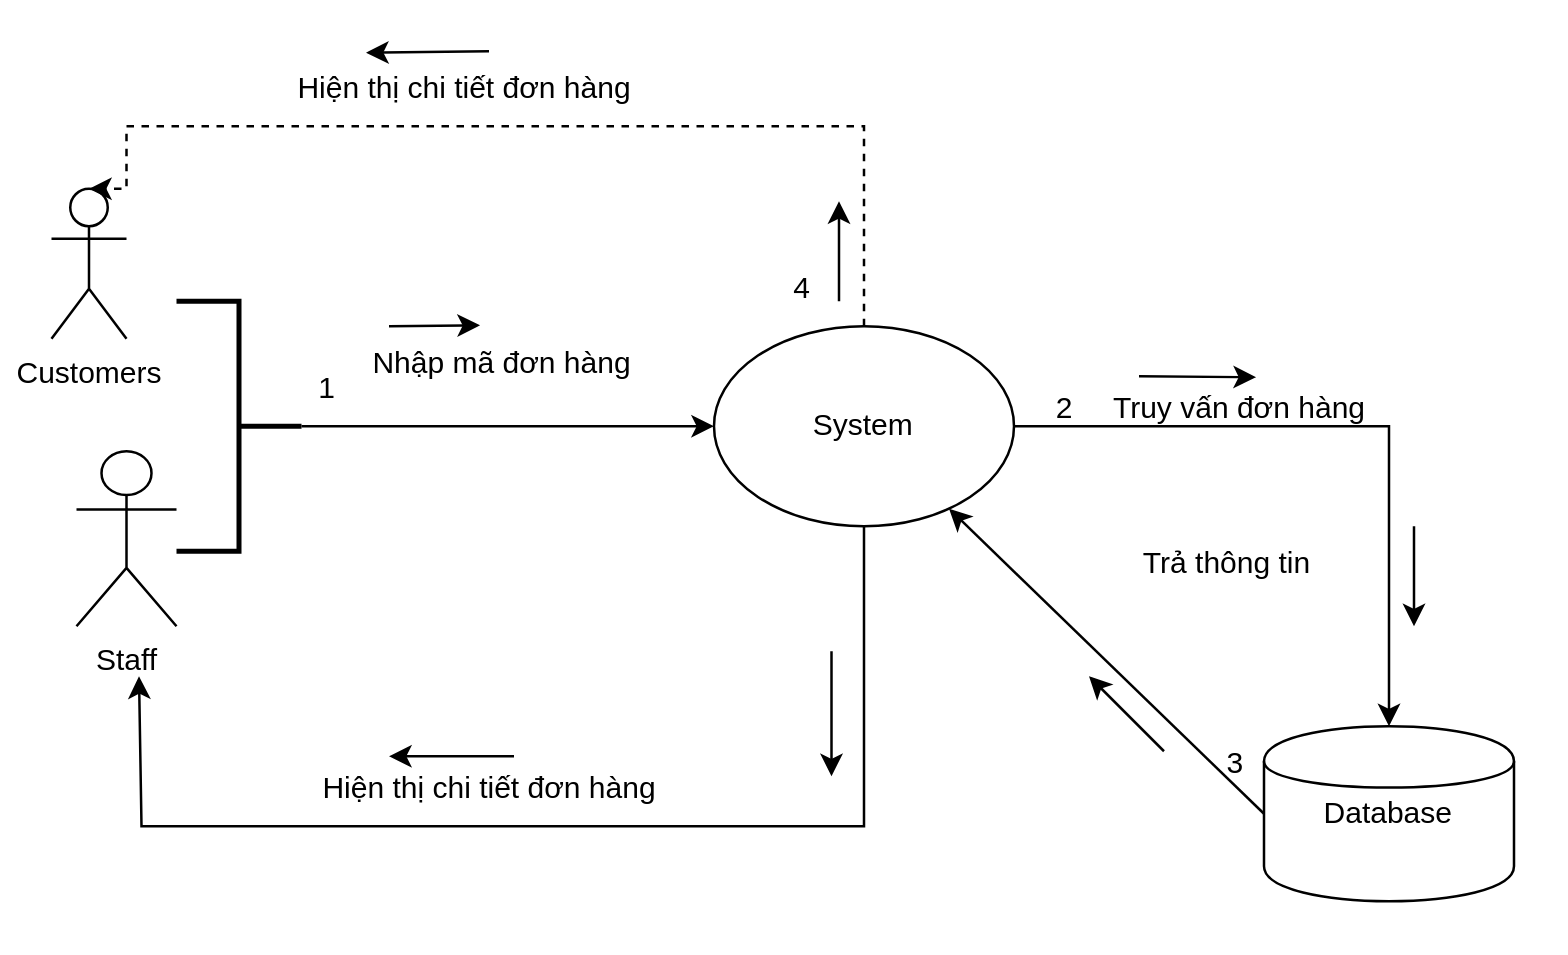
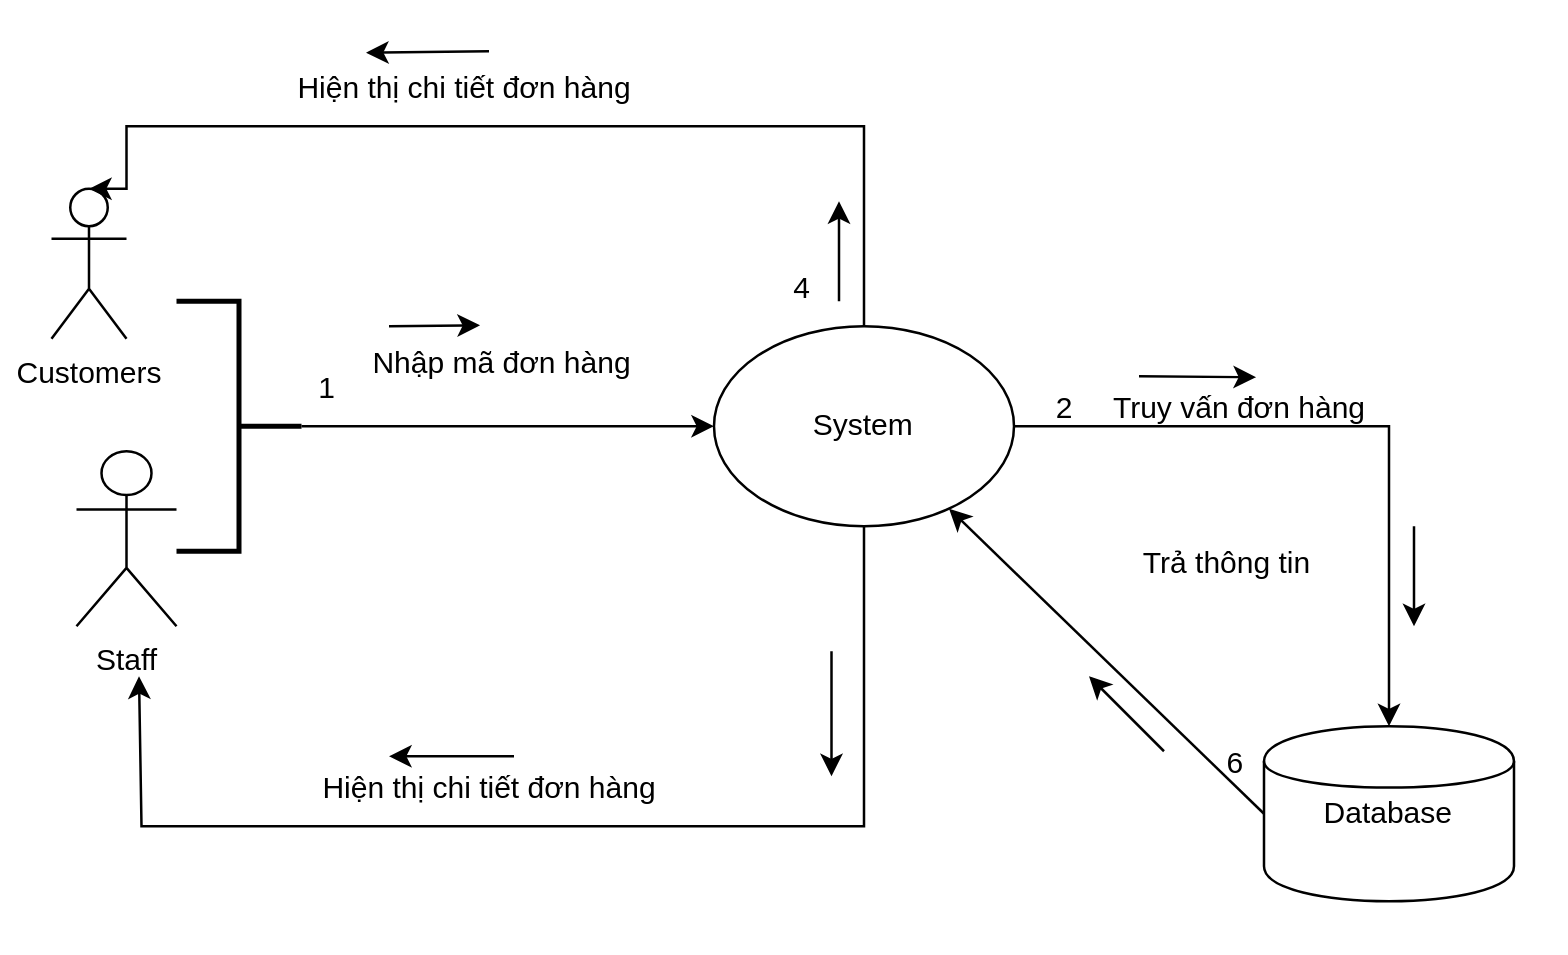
edge "System" -> "Customers": style dashed -> solid
node "3": label "3" -> "6"
